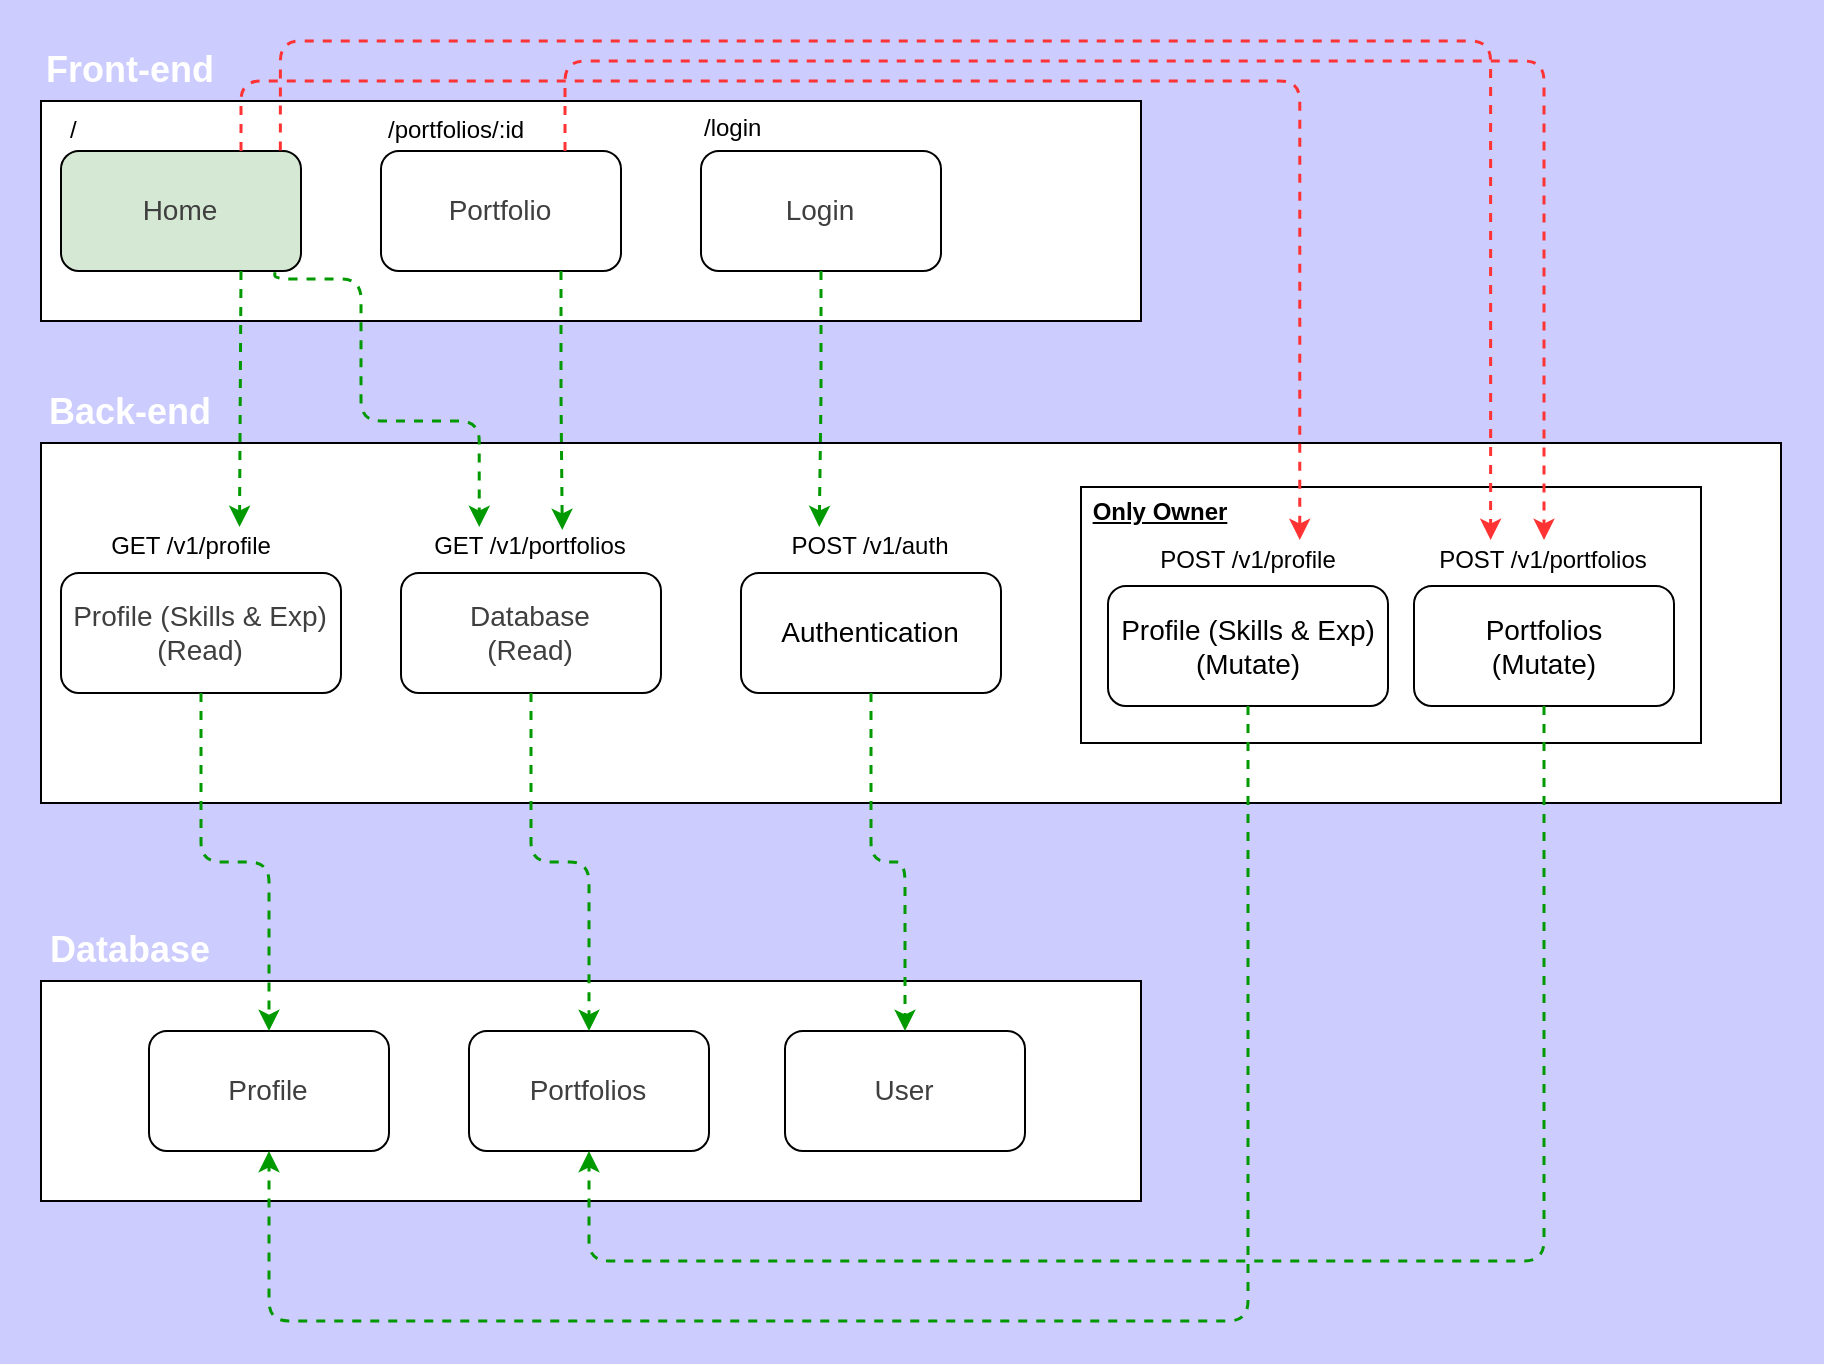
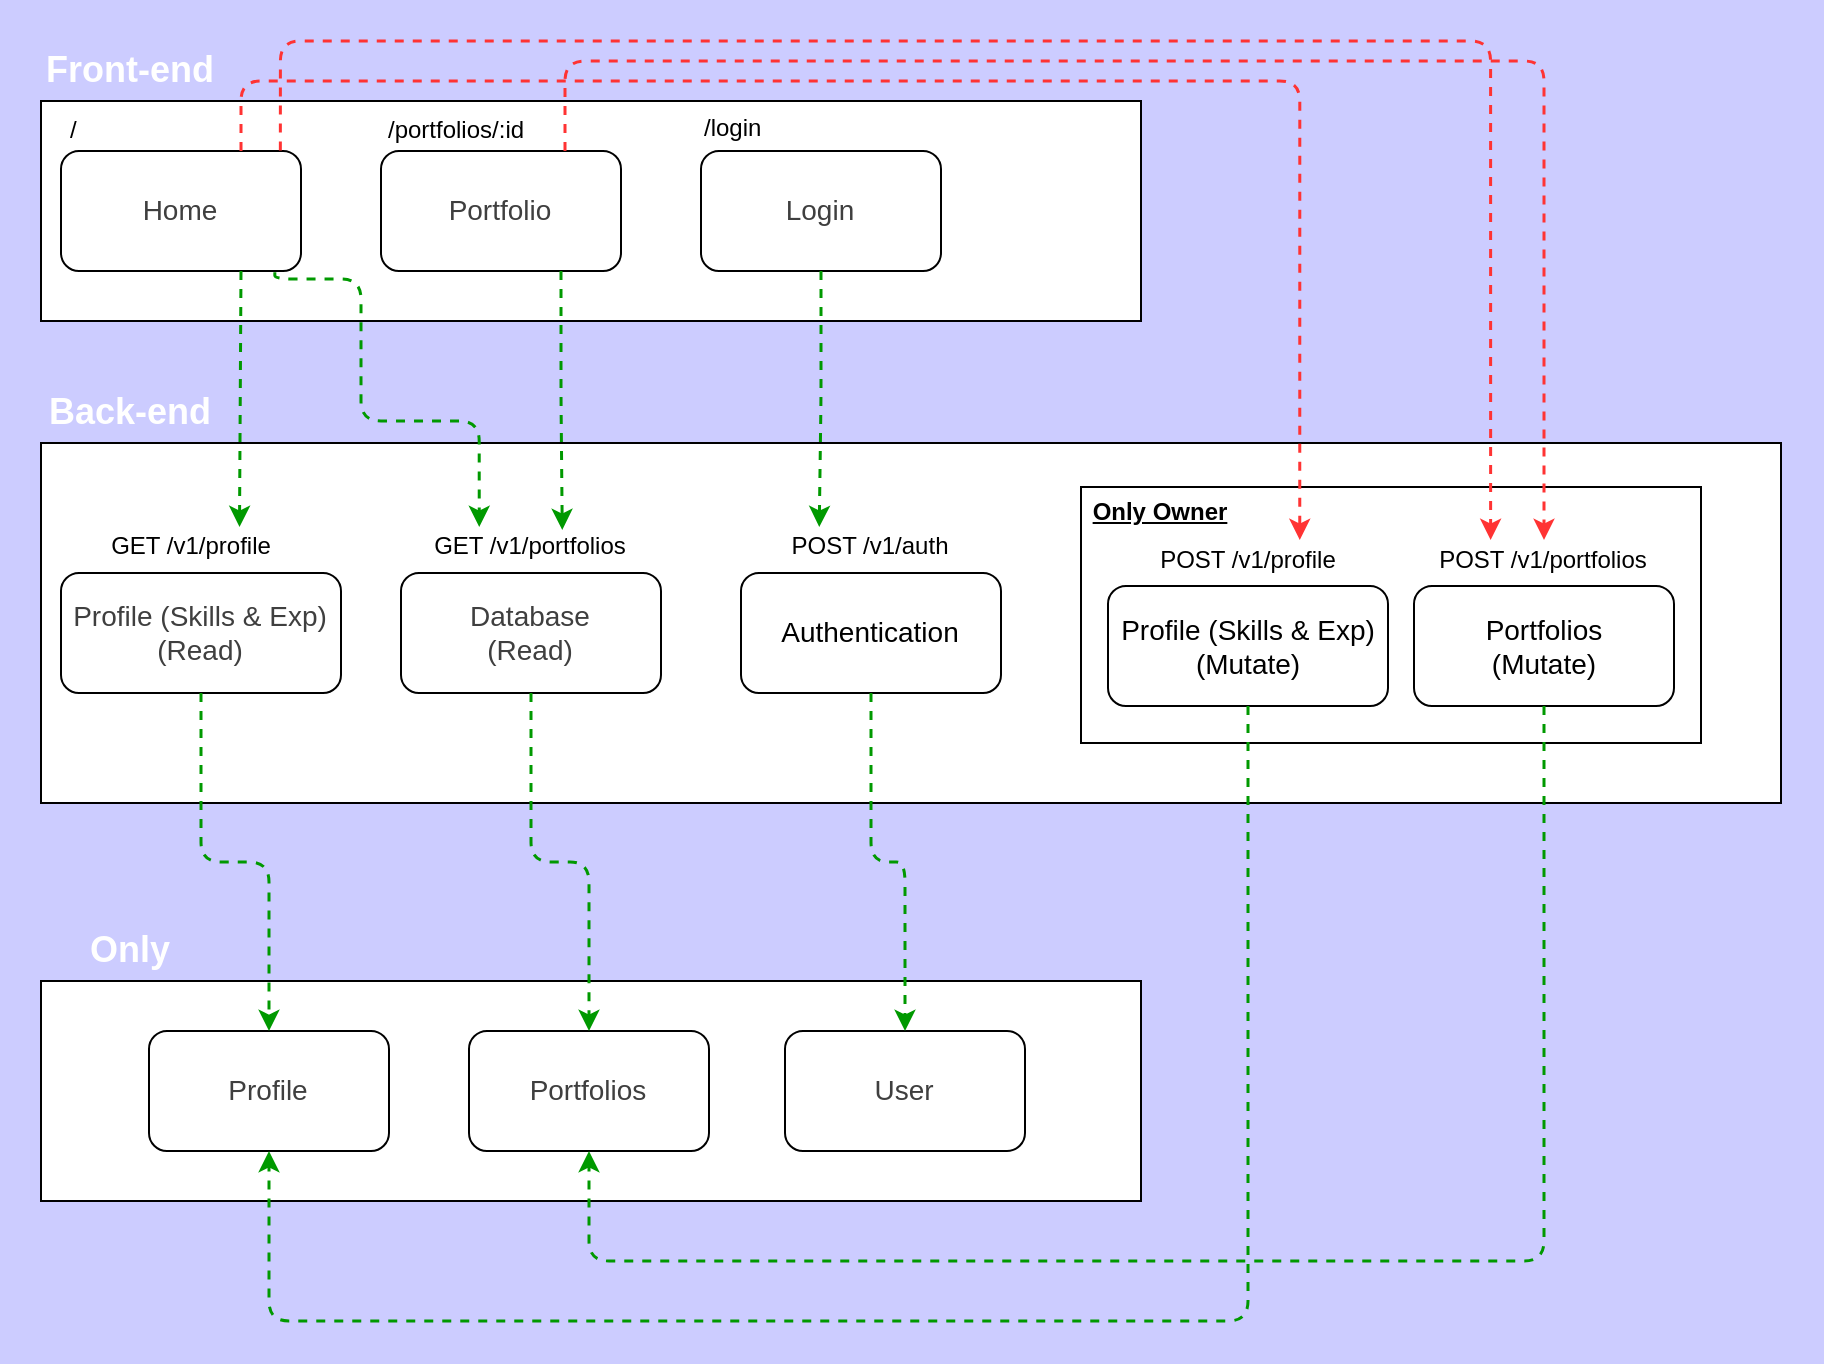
node "Home": fillcolor #d5e8d4 -> #ffffff
node "Database": label "Database" -> "Only"
